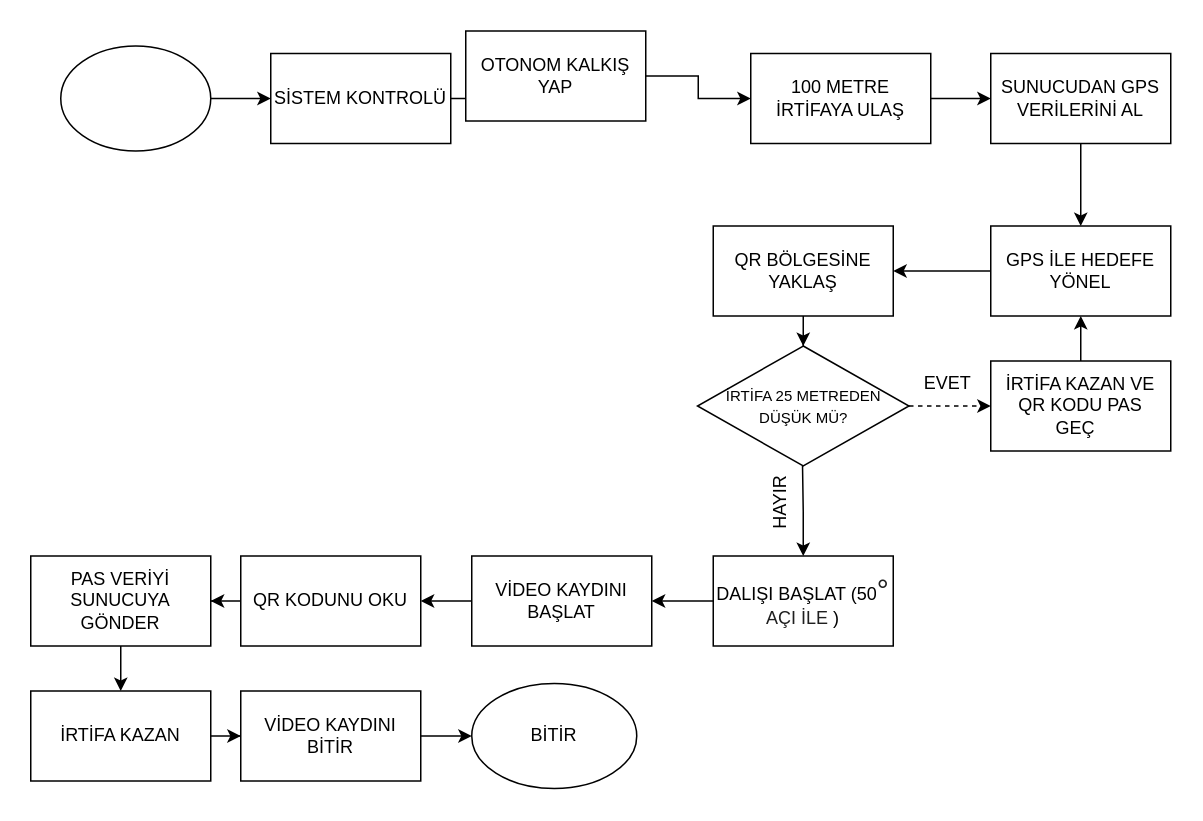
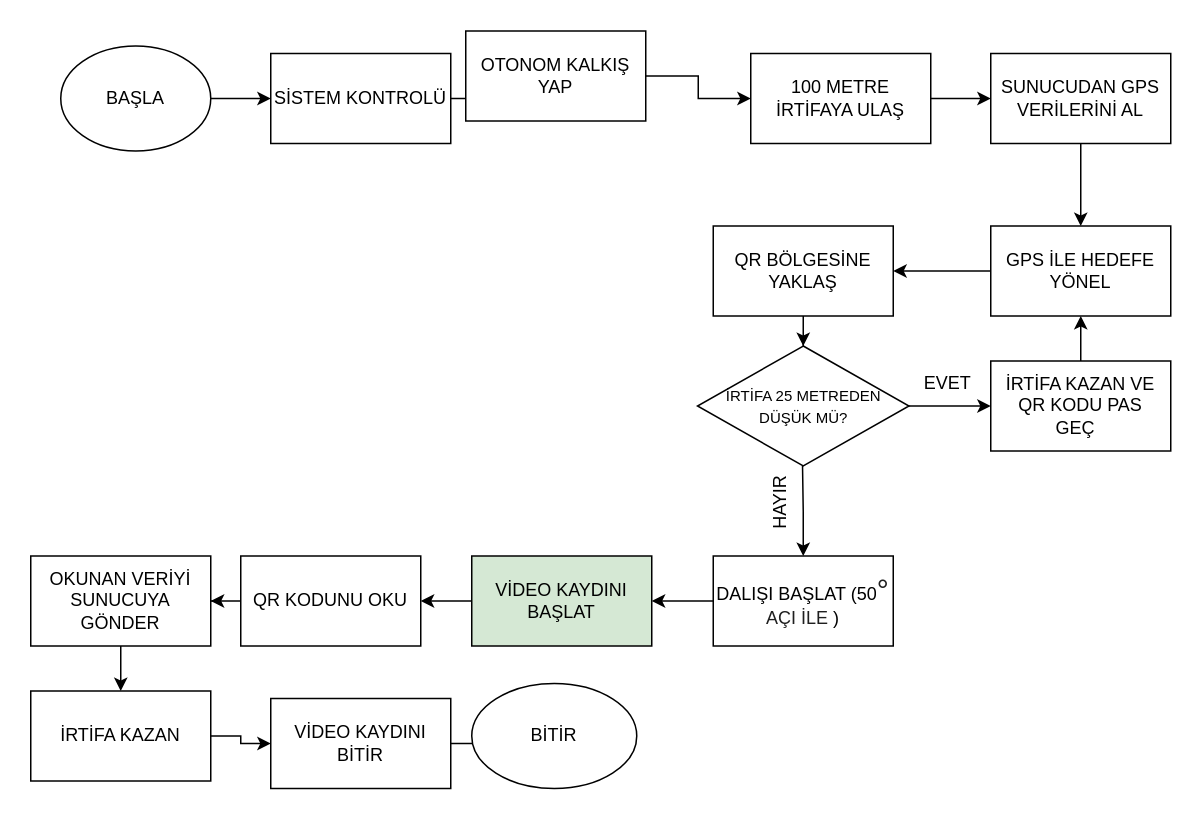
node "BAŞLA": added
edge "İRTİFA 25 METREDEN DÜŞÜK MÜ?" -> "İRTİFA KAZAN VE QR KODU PAS GEÇ": style dashed -> solid
node "PAS VERİYİ SUNUCUYA GÖNDER": label "PAS VERİYİ SUNUCUYA GÖNDER" -> "OKUNAN VERİYİ SUNUCUYA GÖNDER"
node "VİDEO KAYDINI BAŞLAT": fillcolor #ffffff -> #d5e8d4
node "VİDEO KAYDINI BİTİR": moved (331, 736) -> (361, 743)
